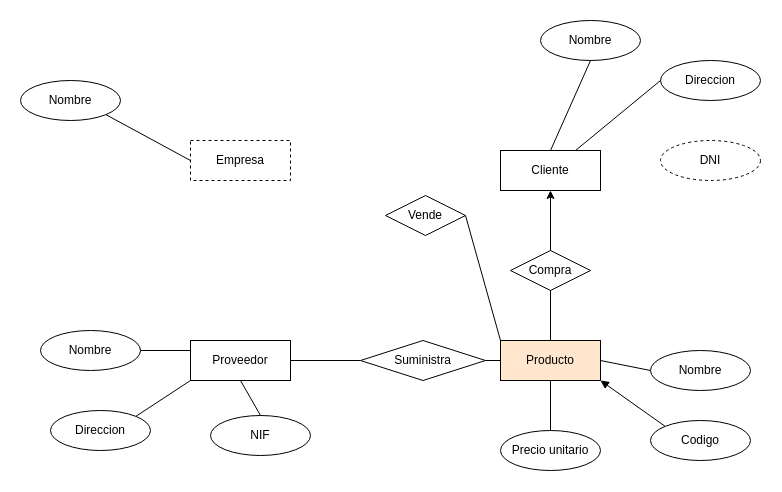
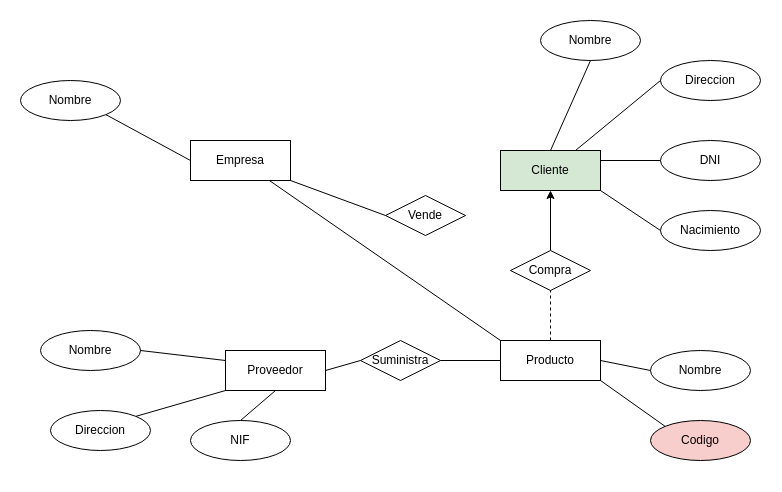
node "Empresa": style dashed -> solid
edge "DNI" -- "Cliente": added
node "DNI": style dashed -> solid
node "Cliente": fillcolor #ffffff -> #d5e8d4
edge "Empresa" -- "Vende": added
edge "Cliente" -- "Nacimiento": added
node "Nacimiento": added
edge "Vende" -- "Producto": now "Empresa" -- "Producto"
edge "Compra" -- "Producto": style solid -> dashed
node "Proveedor": moved (241, 361) -> (276, 371)
node "Suministra": size 125x40 -> 80x40
node "Producto": fillcolor #ffe6cc -> #ffffff
edge "Codigo" -> "Producto": arrowhead block -> none
edge "Producto" -- "Precio unitario": removed
node "NIF": moved (261, 436) -> (241, 441)
node "Codigo": fillcolor #ffffff -> #f8cecc
node "Precio unitario": removed
